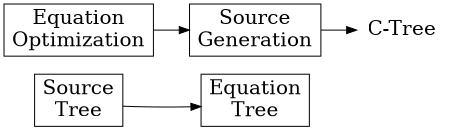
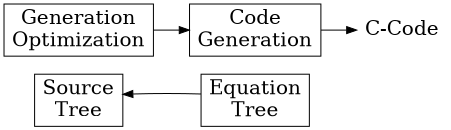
node "Equation Optimization": label "Equation Optimization" -> "Generation Optimization"
node "Source Generation": label "Source Generation" -> "Code Generation"
node "C-Tree": label "C-Tree" -> "C-Code"
edge "Source Tree" -> "Equation Tree": reversed
